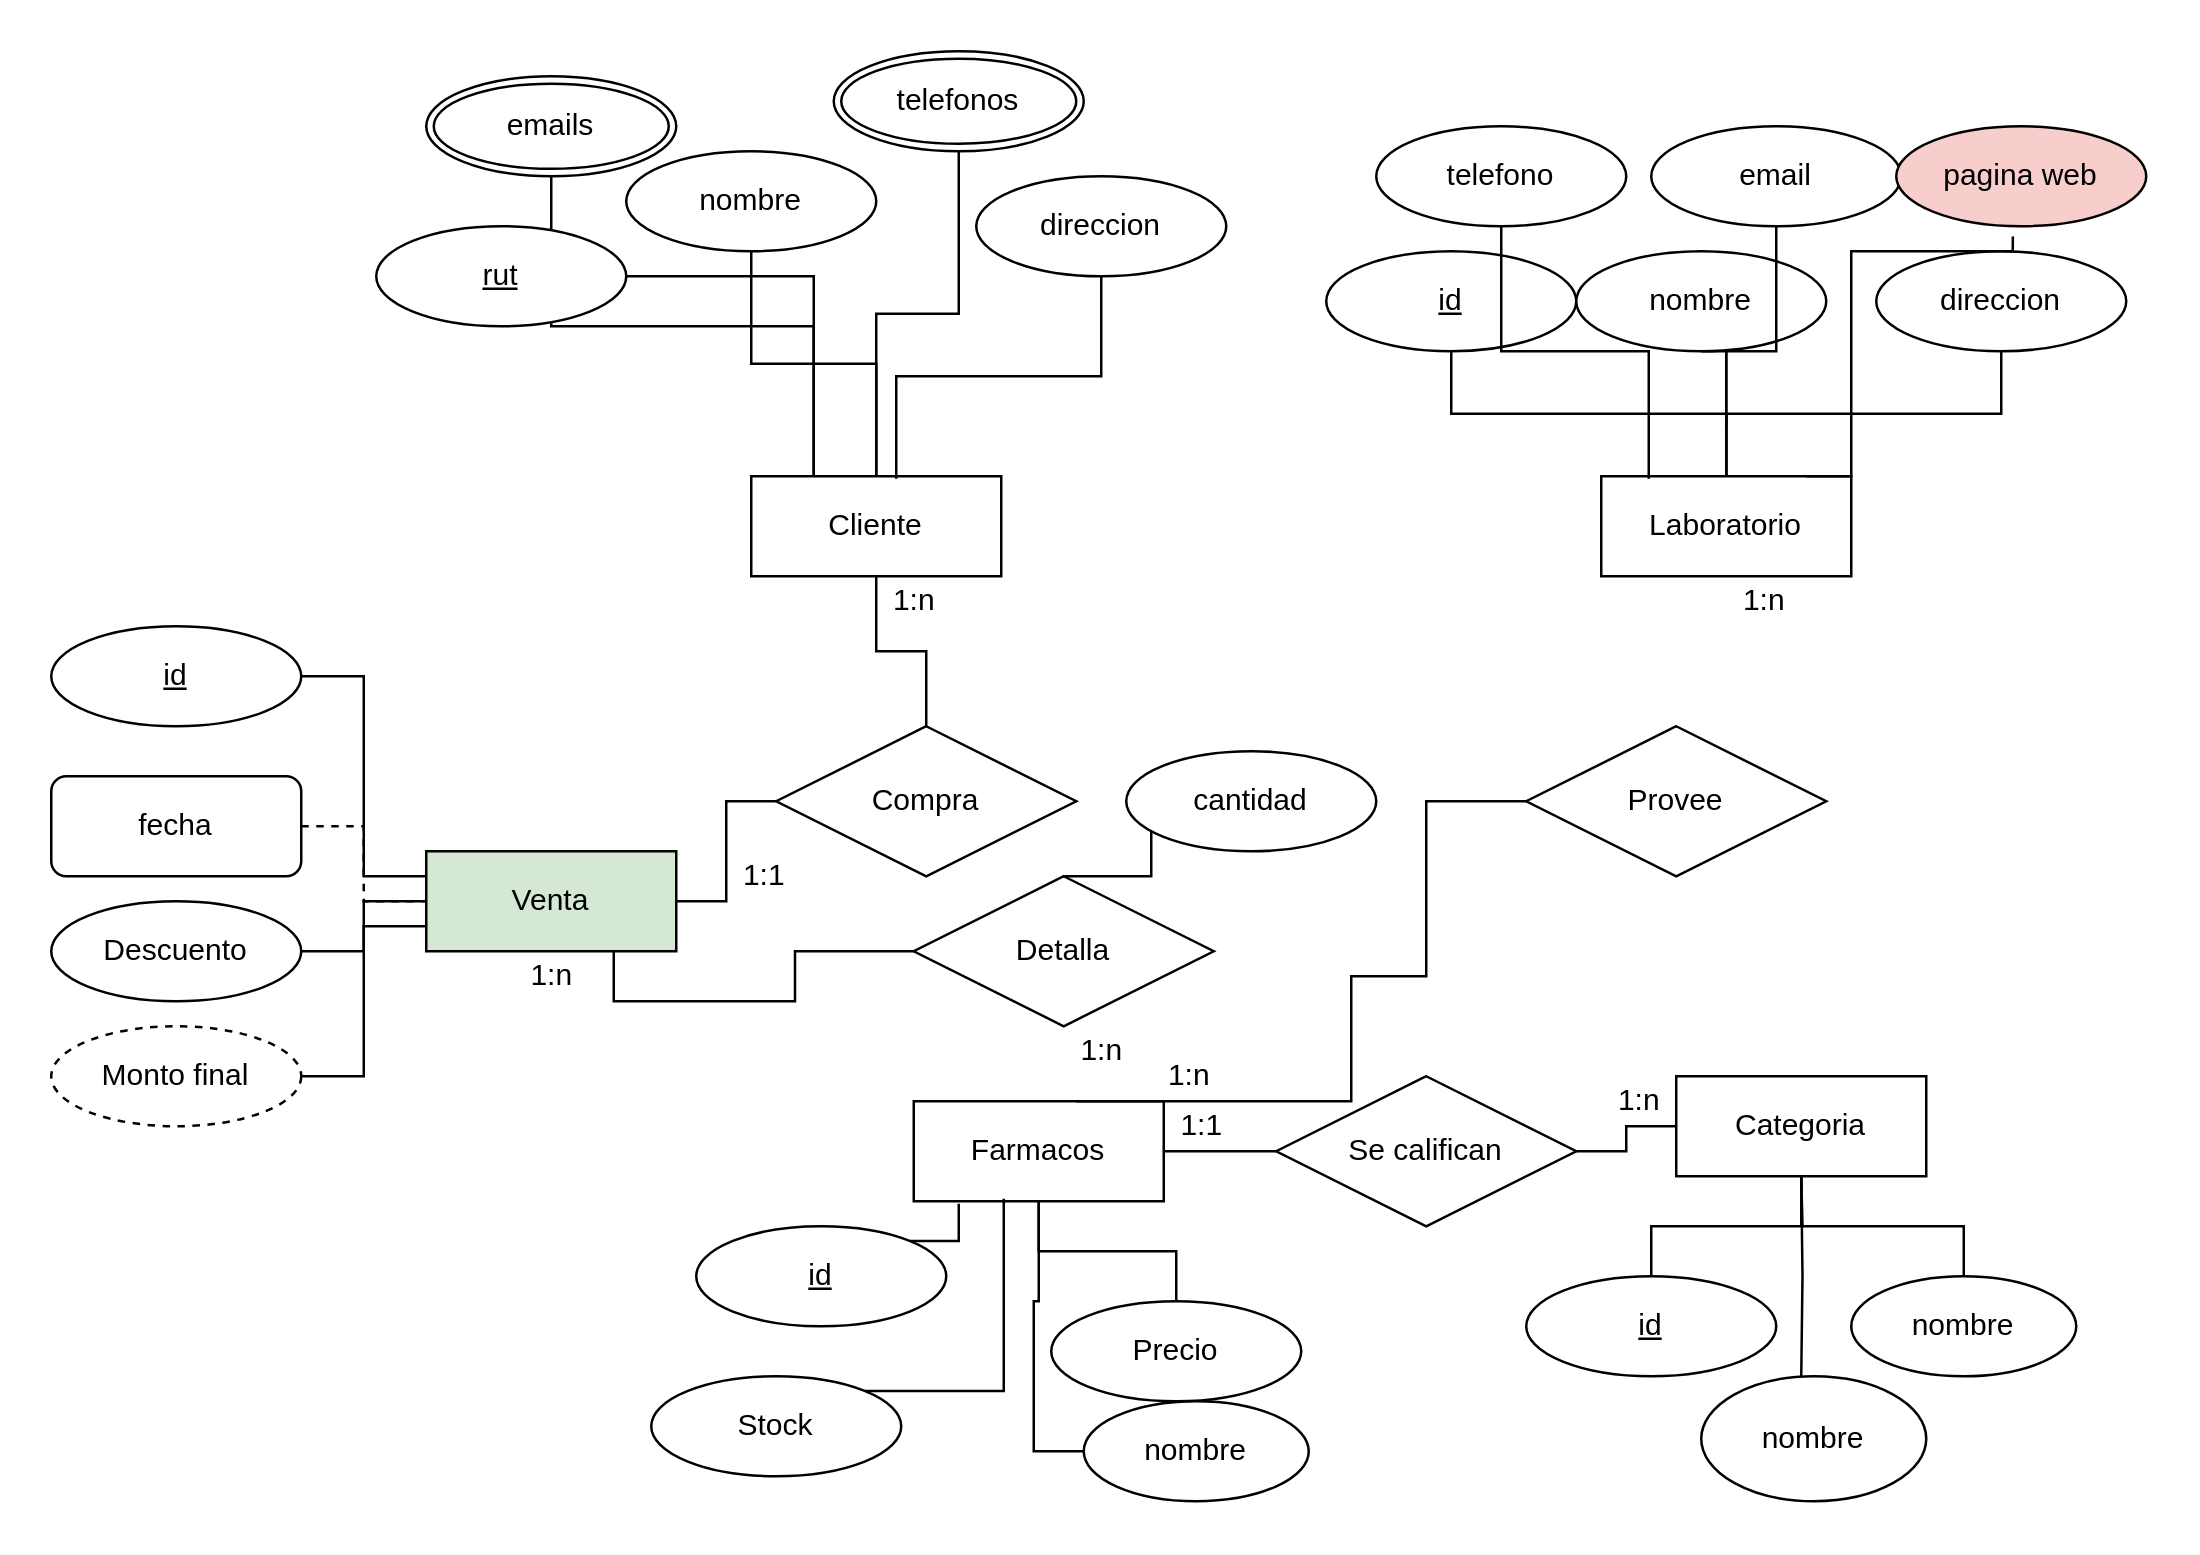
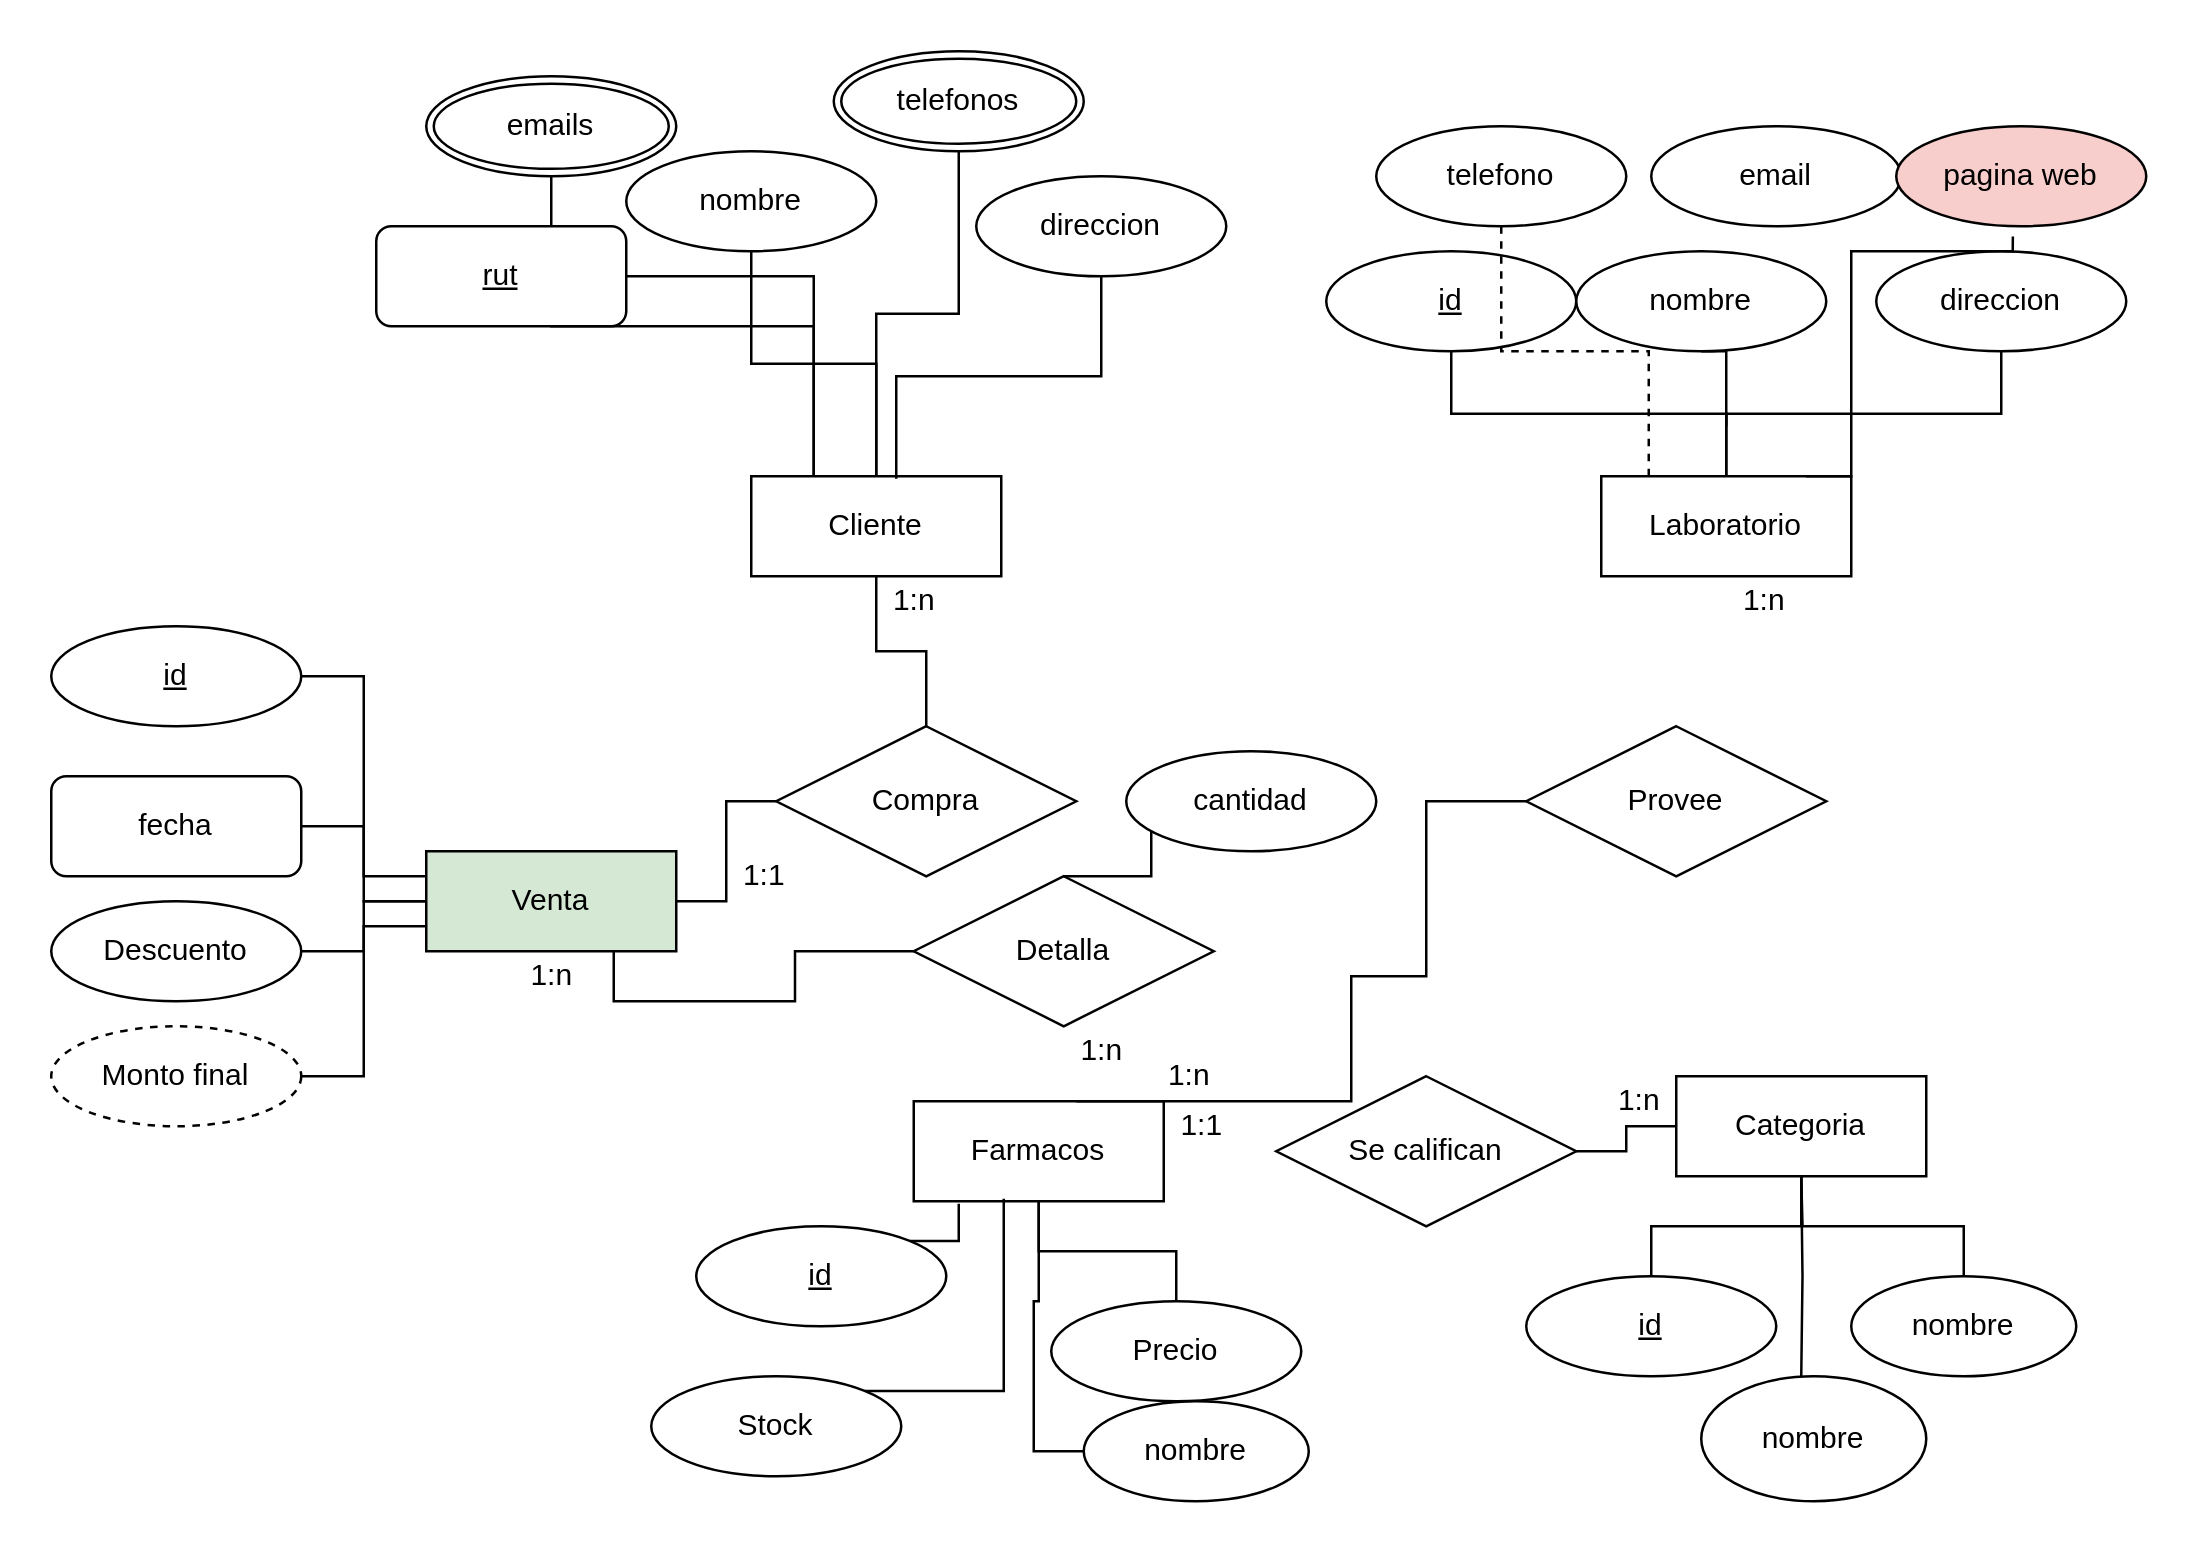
node "rut": shape ellipse -> rounded rectangle
edge "email" -- "Laboratorio": removed
edge "telefono" -- "Laboratorio": style solid -> dashed
edge "fecha" -- "Venta": style dashed -> solid
edge "Farmacos" -- "Se califican": removed
